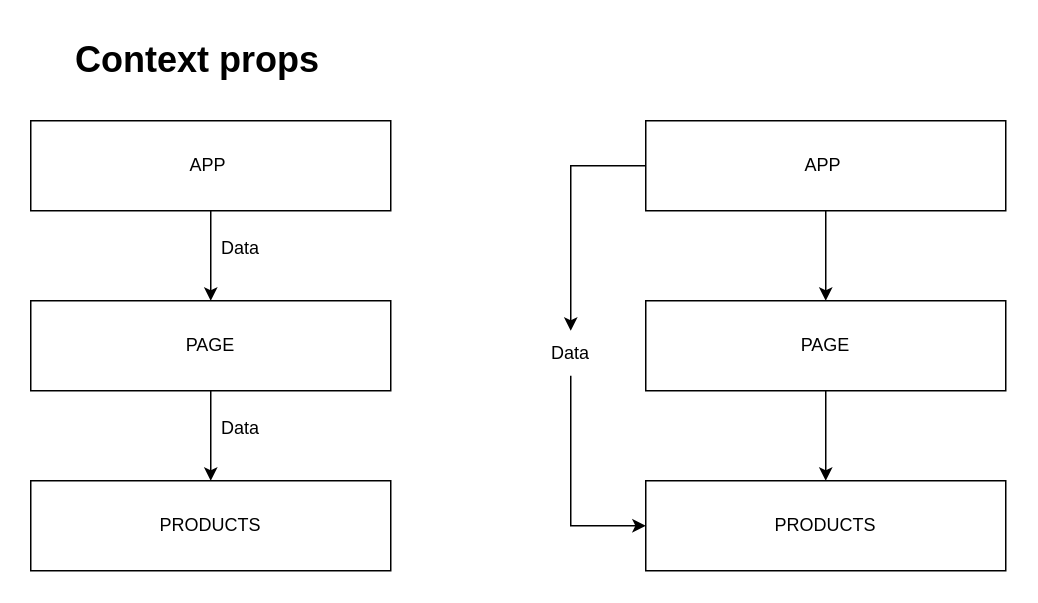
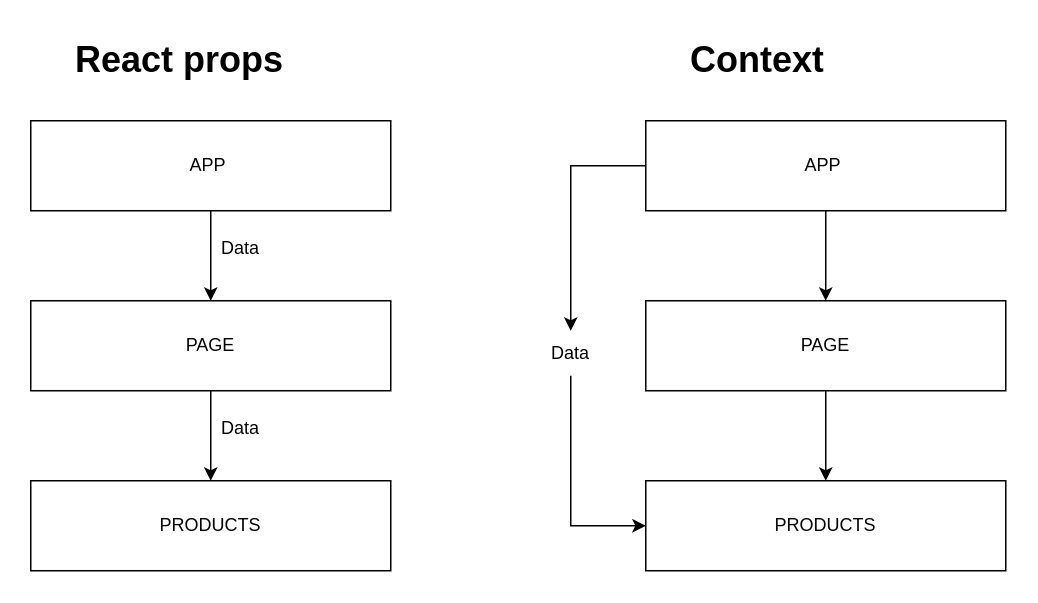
node "Context props": label "Context props" -> "React props"
node "Context": added
